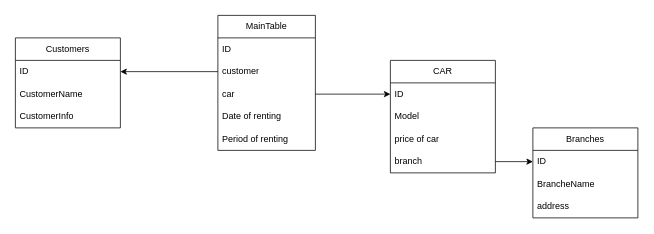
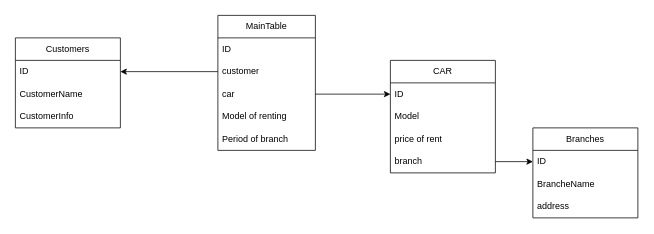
node "Date of renting": label "Date of renting" -> "Model of renting"
node "Period of renting": label "Period of renting" -> "Period of branch"
node "price of car": label "price of car" -> "price of rent"
